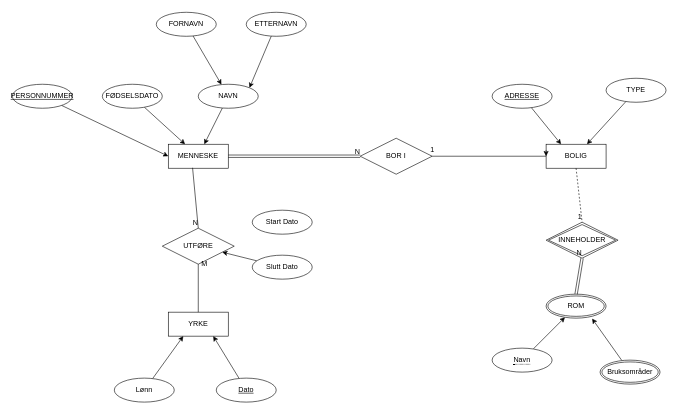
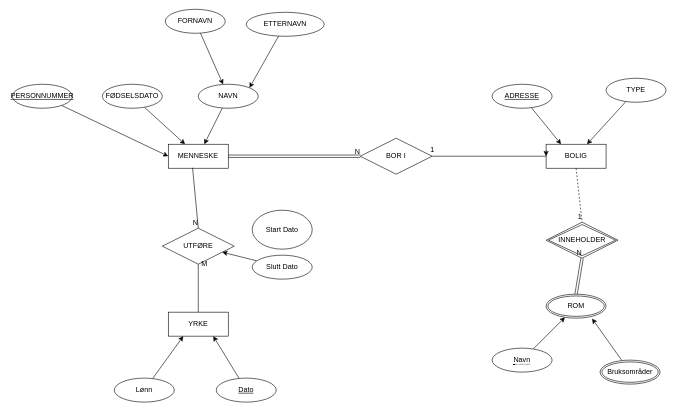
node "FORNAVN": moved (186, 24) -> (195, 21)
node "ETTERNAVN": size 60x24 -> 78x24
node "Start Dato": size 60x24 -> 60x39
